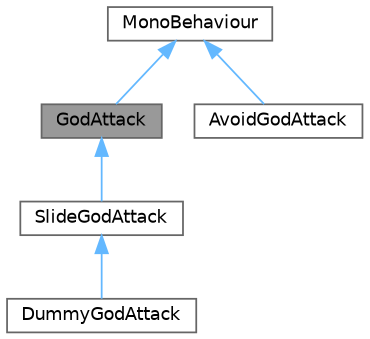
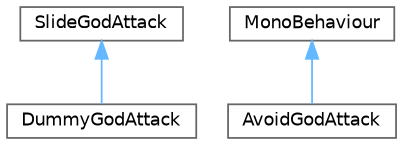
node "GodAttack": removed
